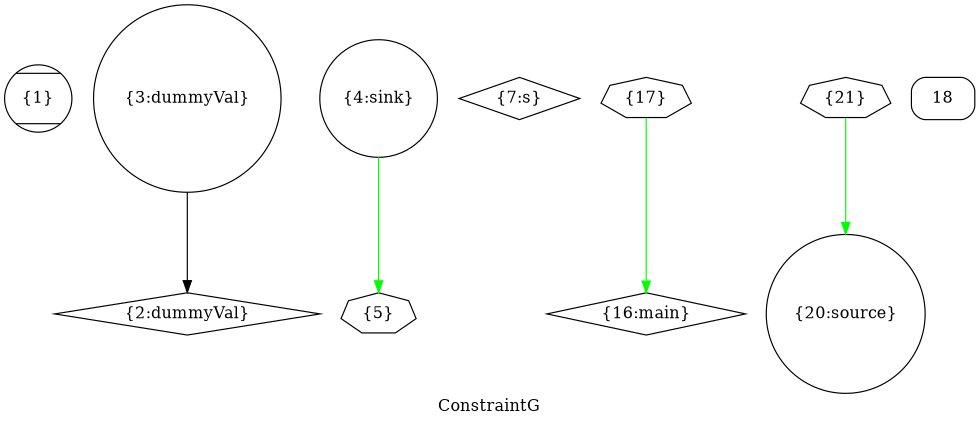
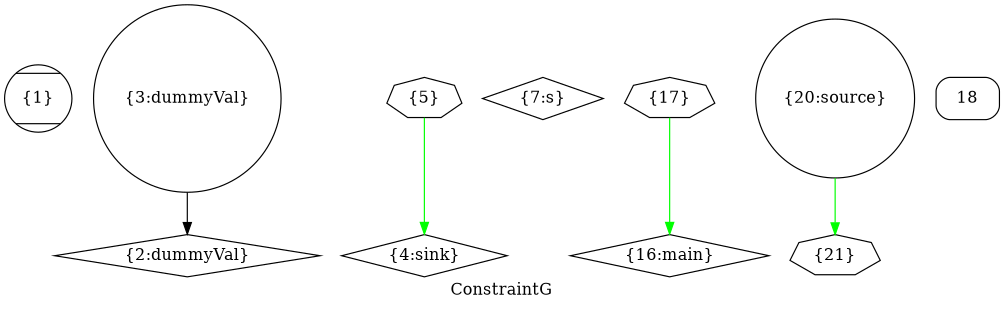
node "{4:sink}": shape circle -> diamond
edge "{21}" -> "{20:source}": reversed
edge "{4:sink}" -> "{5}": reversed
